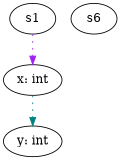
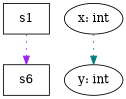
node "s1": shape ellipse -> box
node "s6": shape ellipse -> box
edge "s1" -> "x: int": now "s1" -> "s6"
